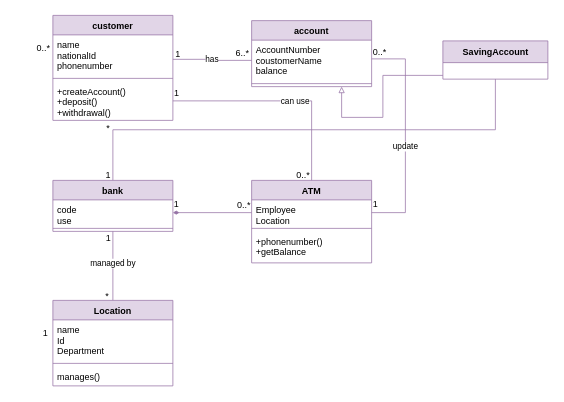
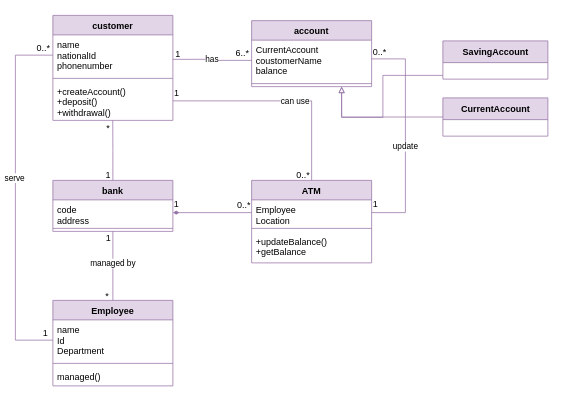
node "AccountNumber coustomerName balance": label "AccountNumber coustomerName balance" -> "CurrentAccount coustomerName balance"
edge "SavingAccount" -- "bank": now "+createAccount() +deposit() +withdrawal()" -- "bank"
edge "CurrentAccount" -> "account": added
node "CurrentAccount": added
edge "name nationalId phonenumber" -- "name Id Department": added, label "serve"
node "code use": label "code use" -> "code address"
node "+phonenumber() +getBalance": label "+phonenumber() +getBalance" -> "+updateBalance() +getBalance"
node "Location": label "Location" -> "Employee"
node "manages()": label "manages()" -> "managed()"
